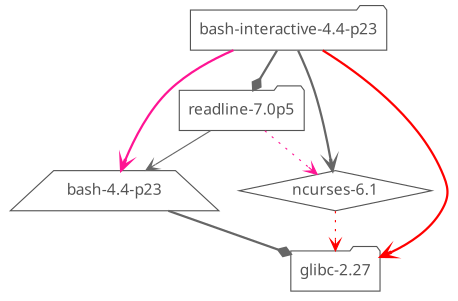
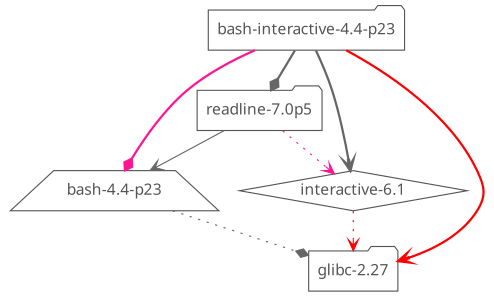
edge "bash-interactive-4.4-p23" -> "bash-4.4-p23": arrowhead vee -> diamond
node "ncurses-6.1": label "ncurses-6.1" -> "interactive-6.1"
edge "bash-4.4-p23" -> "glibc-2.27": style bold -> dotted
